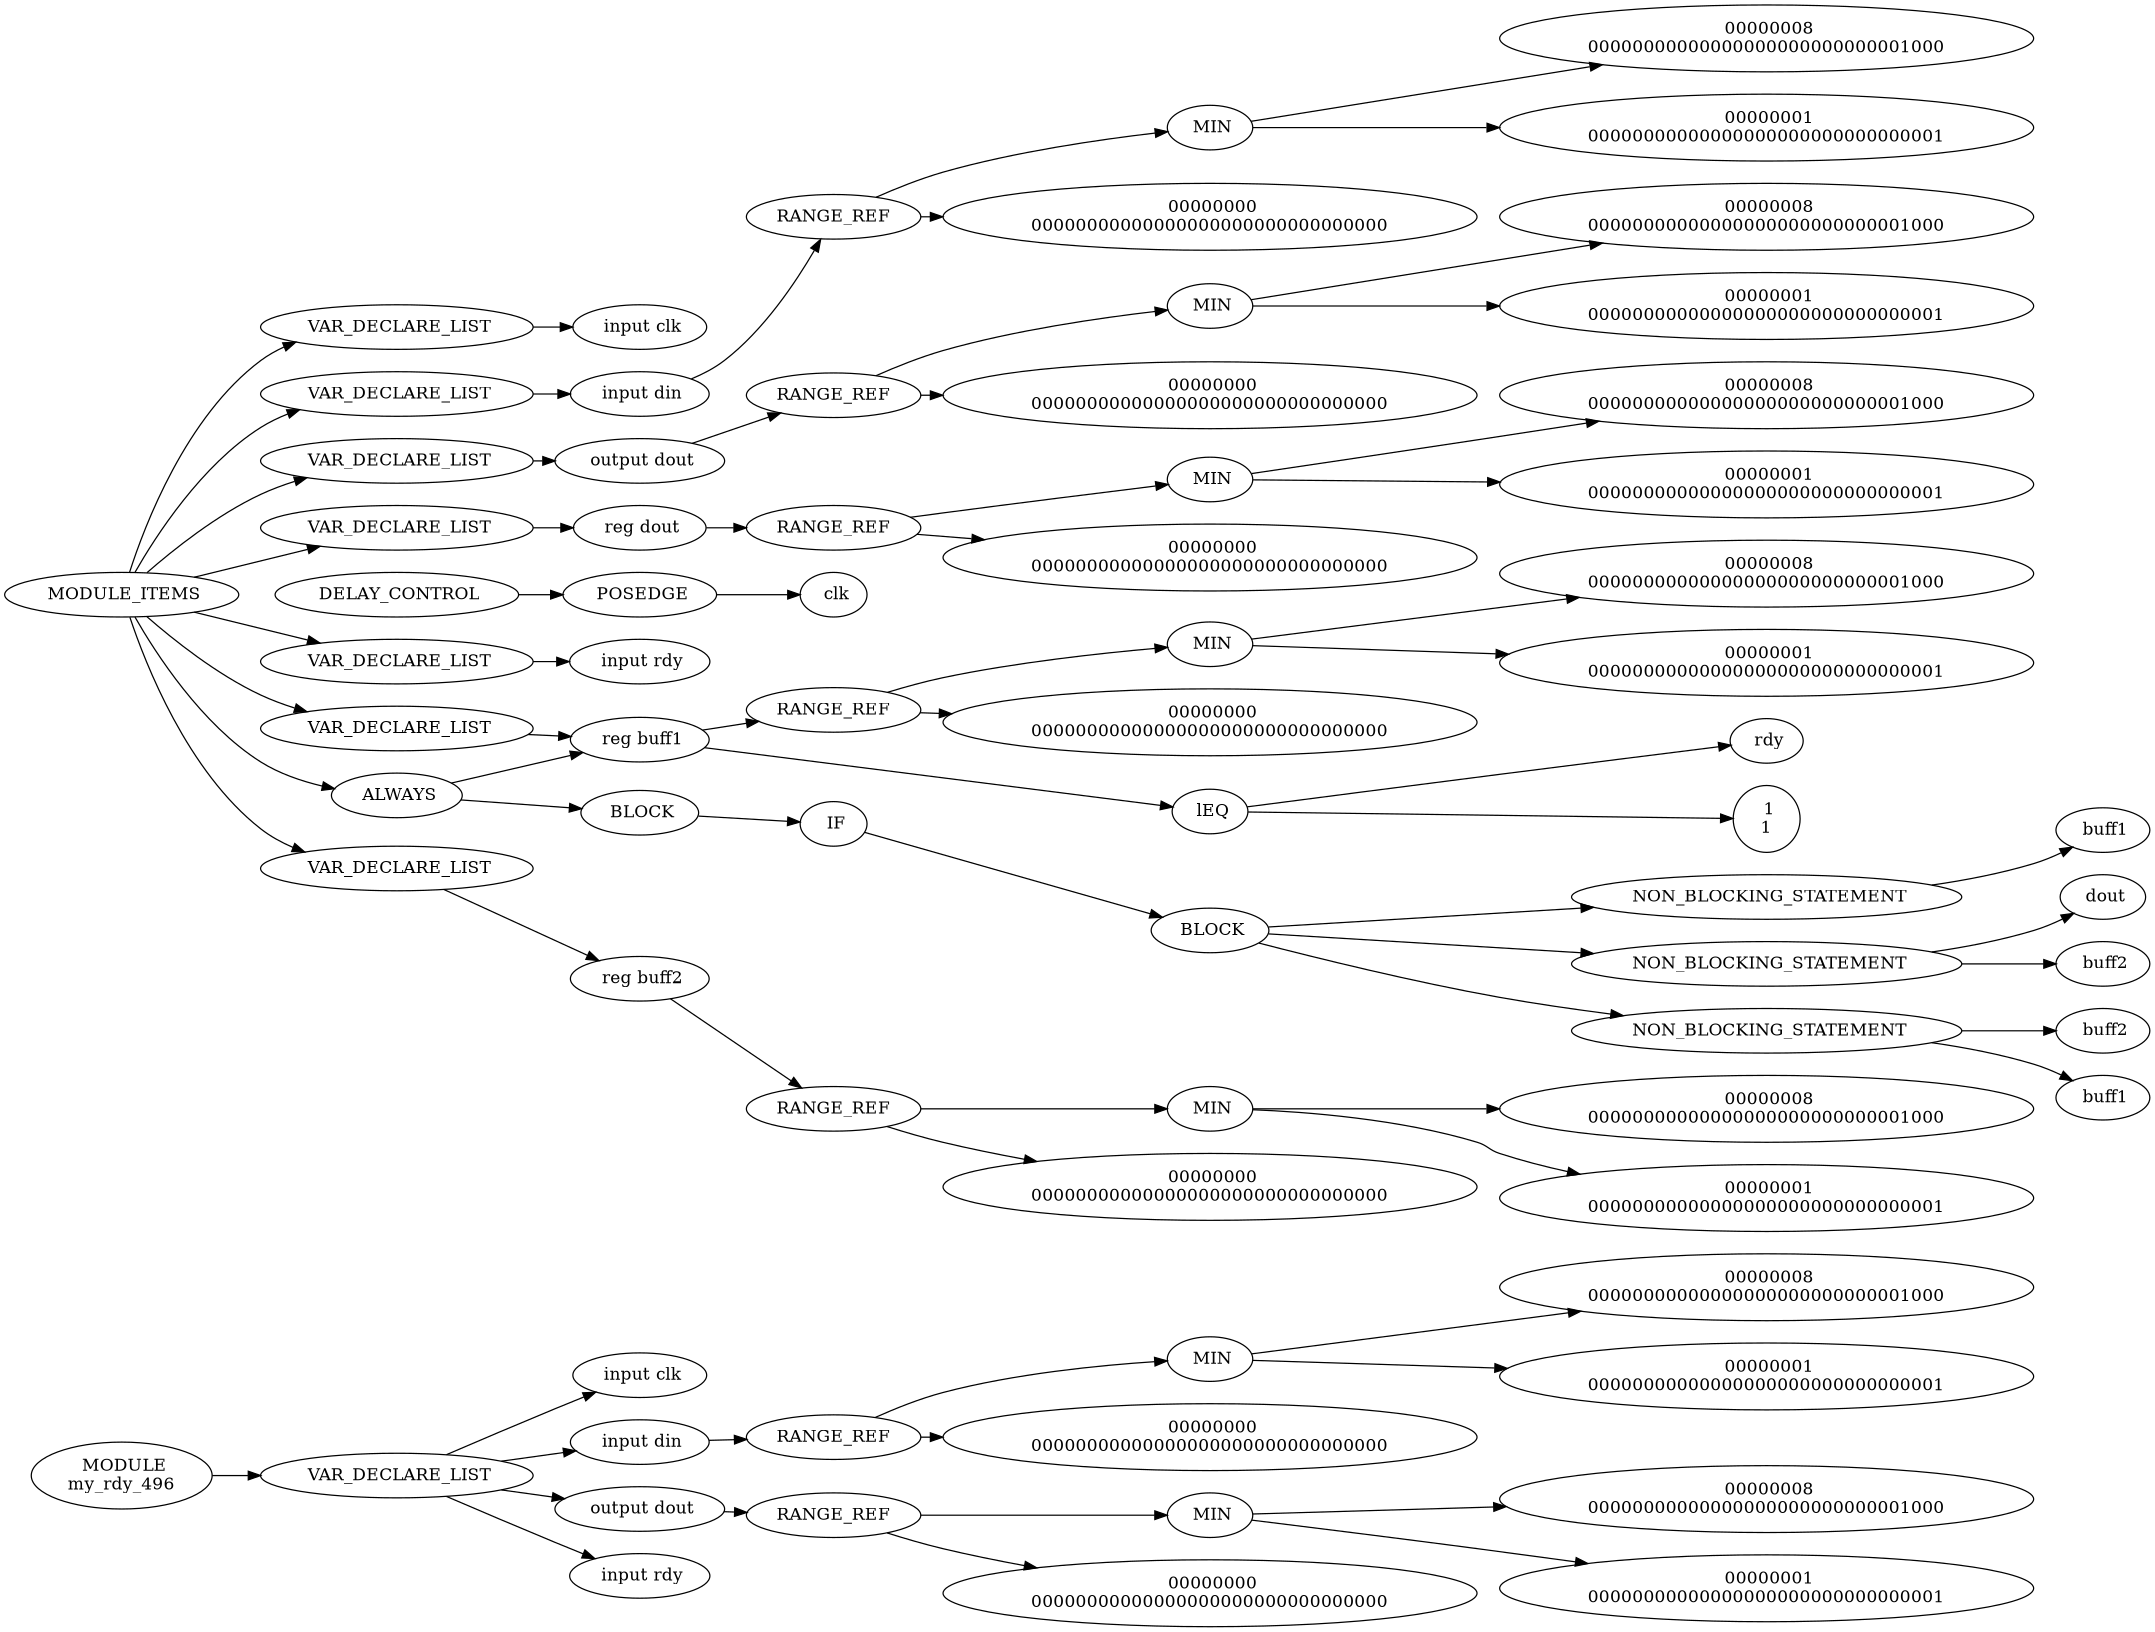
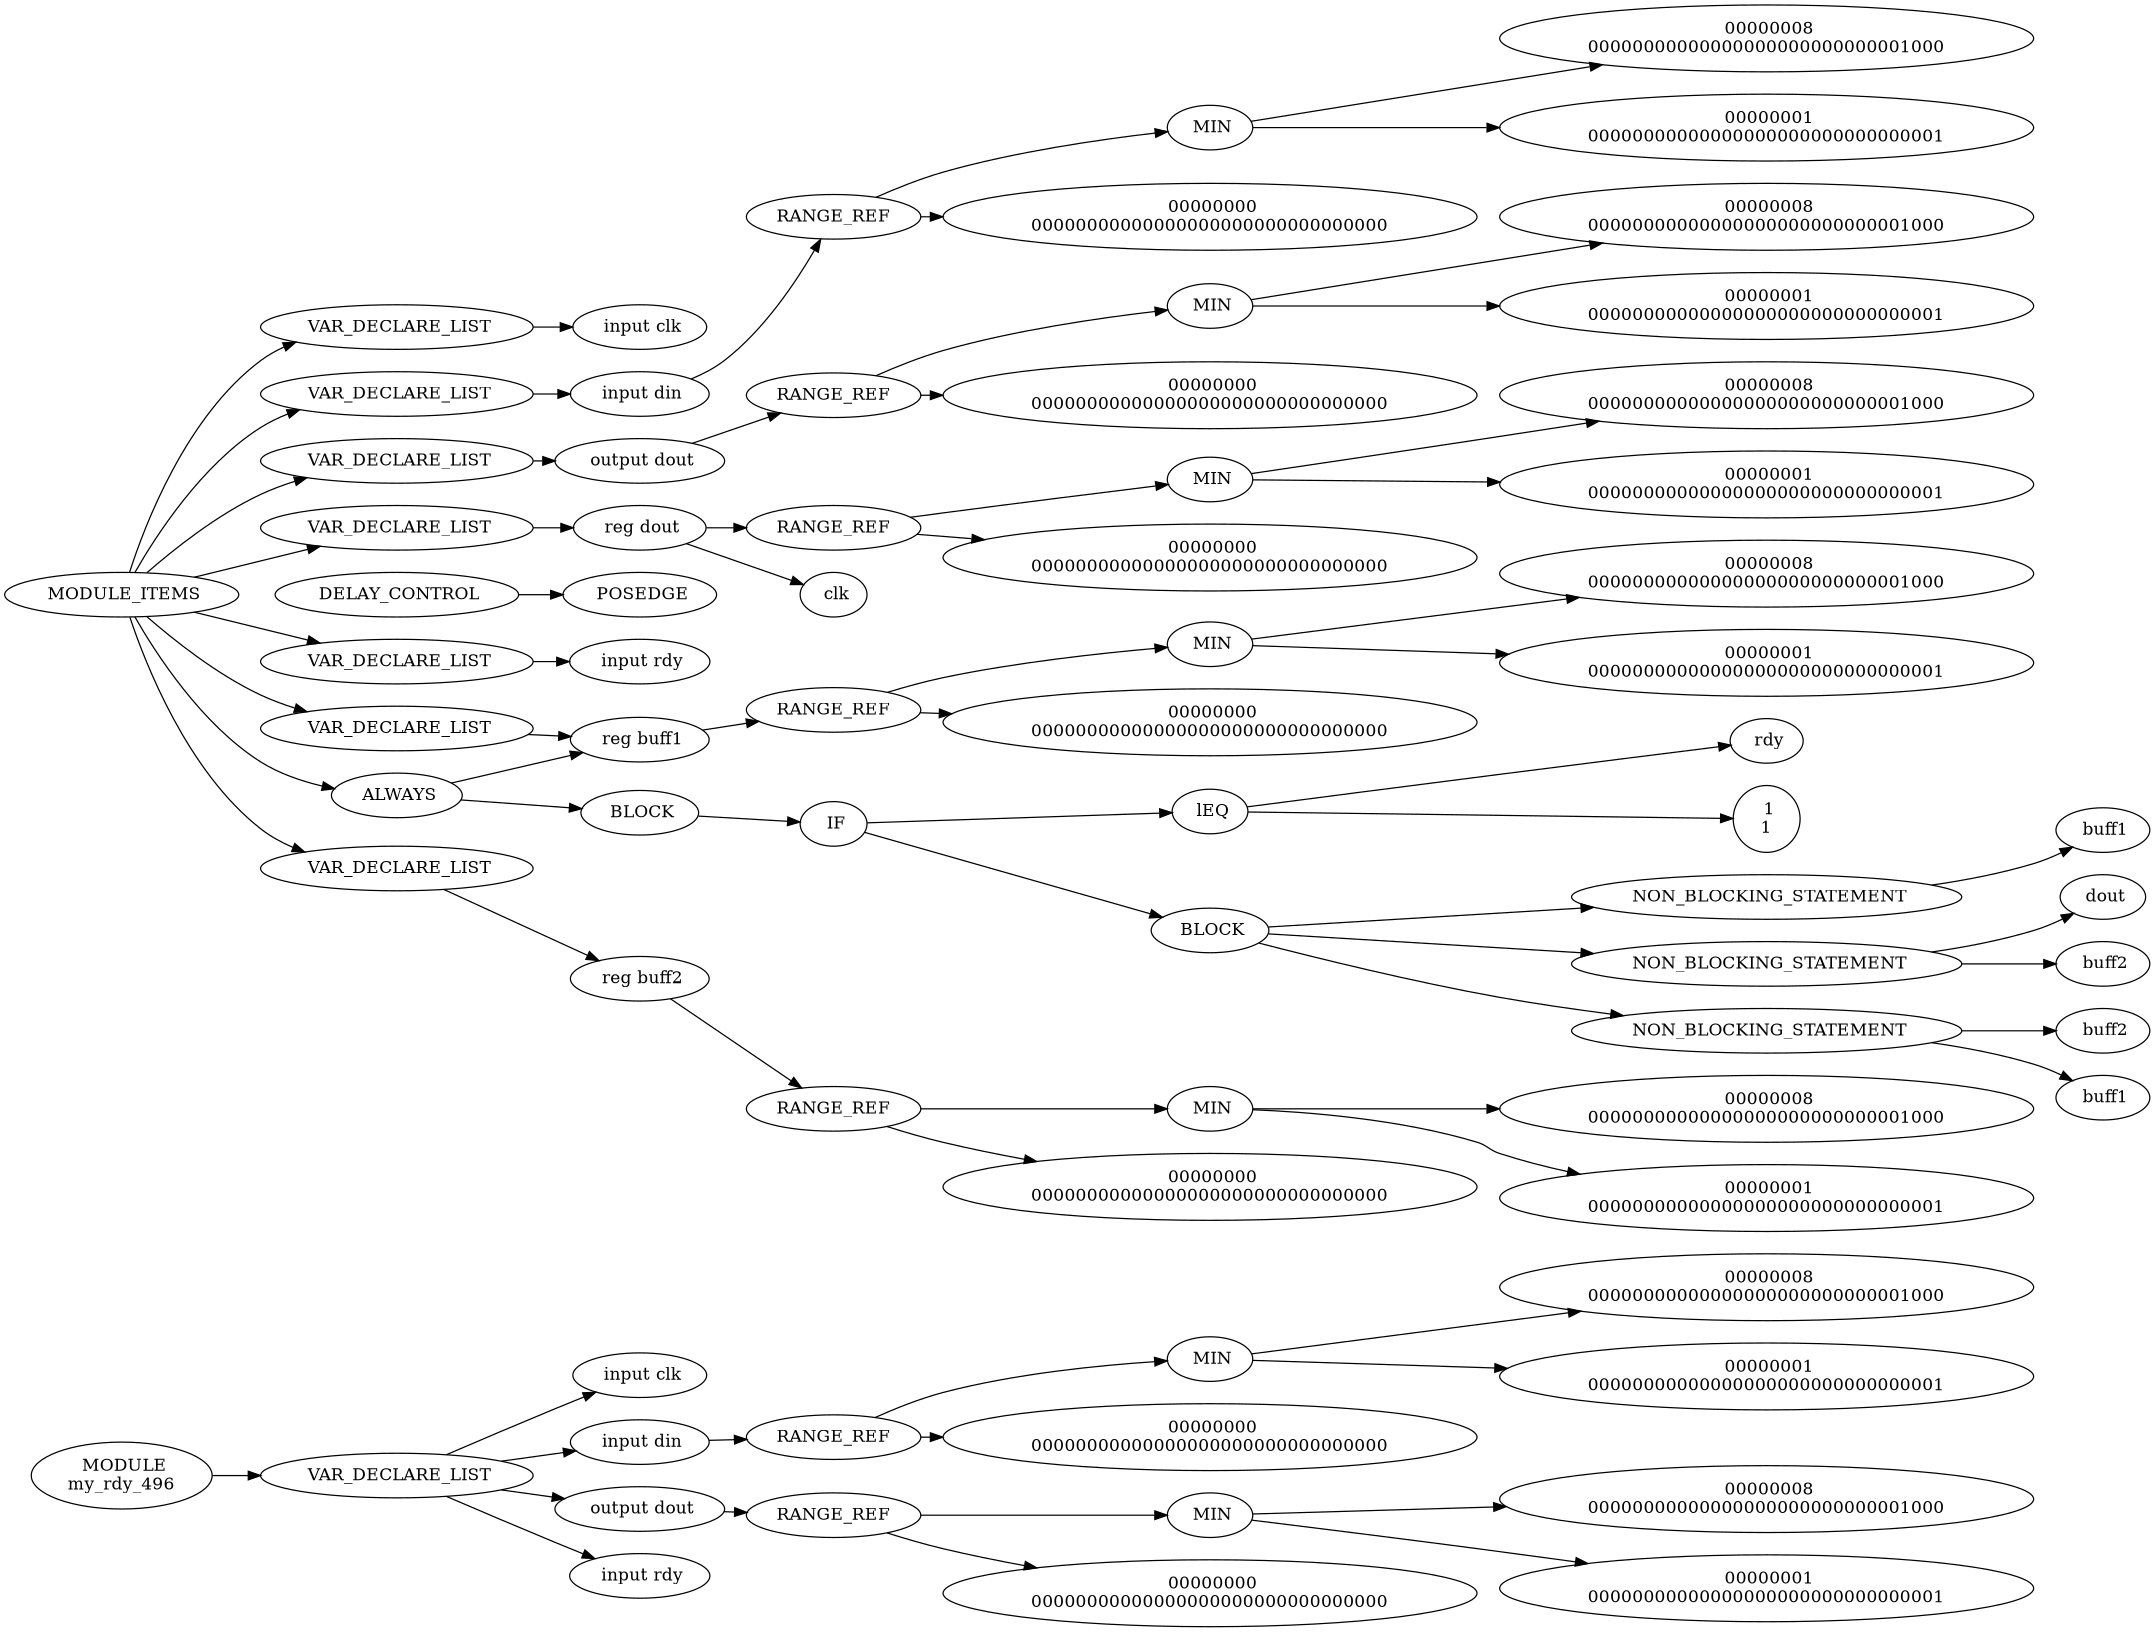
edge "POSEDGE" -> "clk": now "reg dout" -> "clk"
edge "reg buff1" -> "lEQ": now "IF" -> "lEQ"
